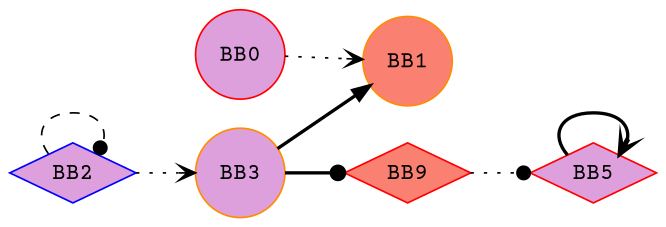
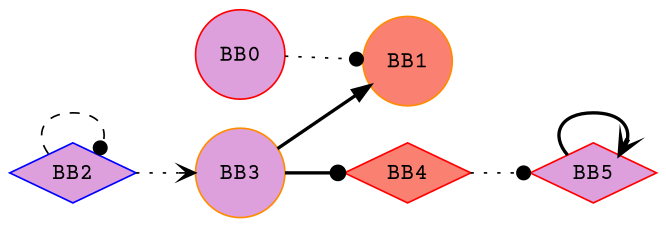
edge "BB0" -> "BB1": arrowhead vee -> dot
node "BB9": label "BB9" -> "BB4"
